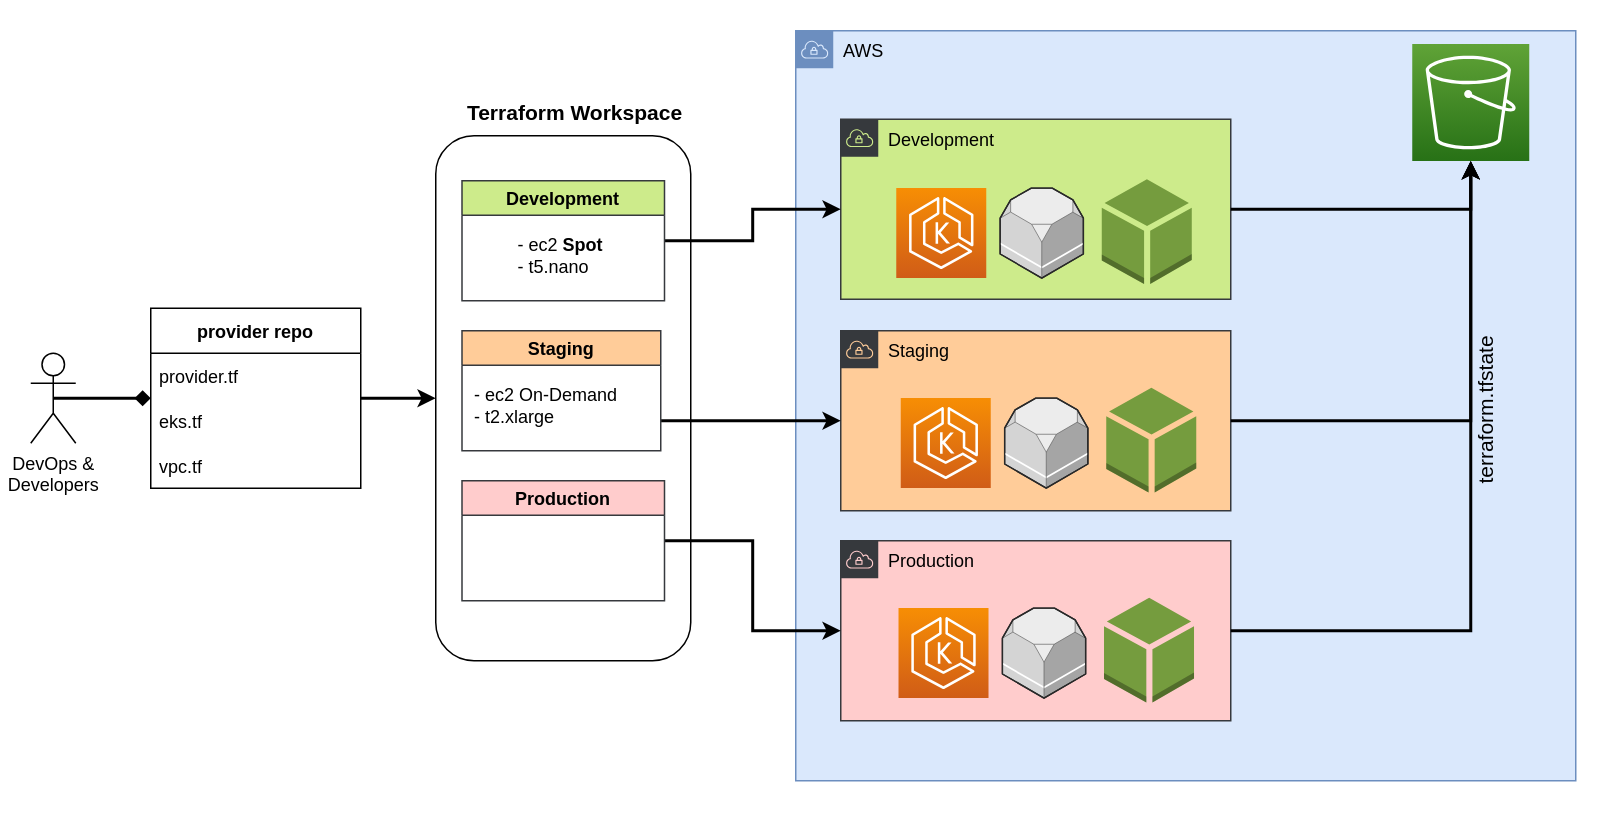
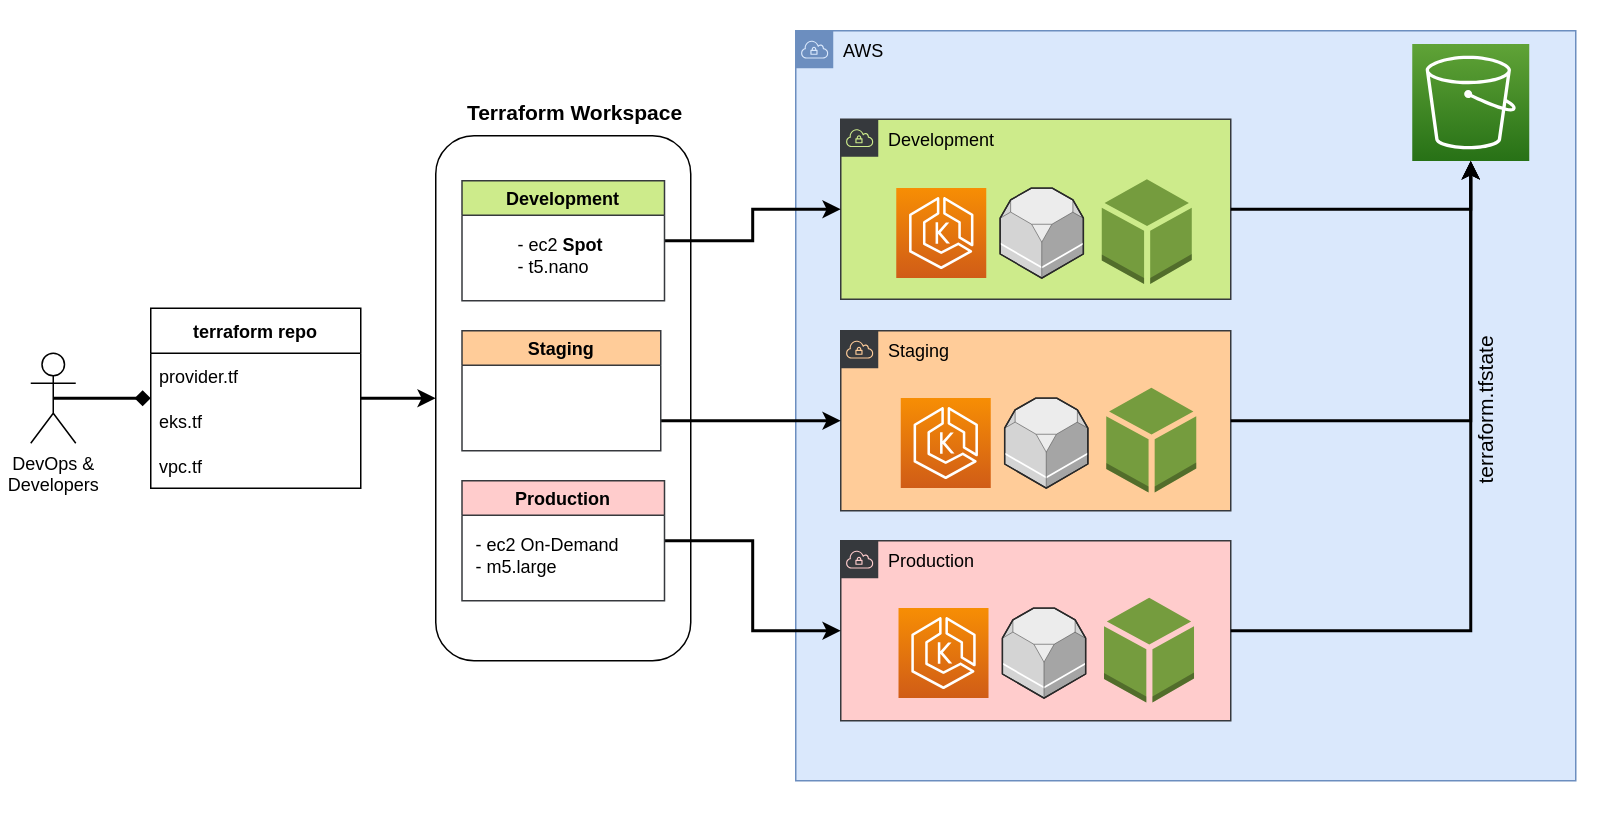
node "provider repo": label "provider repo" -> "terraform repo"
node "- ec2 On-Demand - t2.xlarge": removed
node "- ec2 On-Demand - m5.large": added
